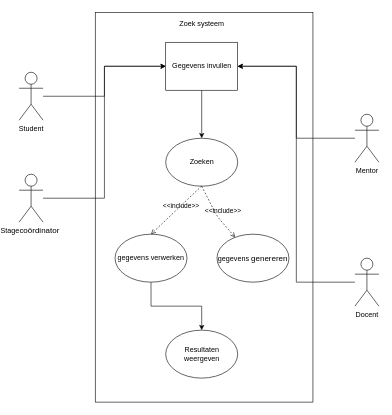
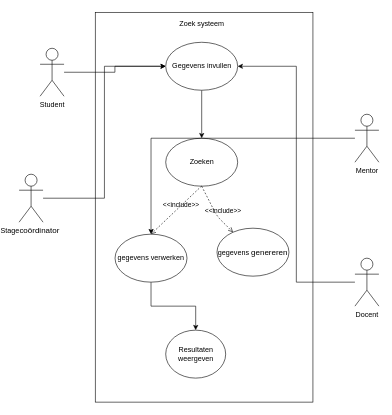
node "Gegevens invullen": shape rectangle -> ellipse
node "Student": moved (31, 96) -> (52, 72)
edge "Mentor" -> "Gegevens invullen": now "Mentor" -> "gegevens verwerken"
node "gegevens genereren": moved (253, 258) -> (253, 252)
node "Resultaten weergeven": size 72x48 -> 60x48
